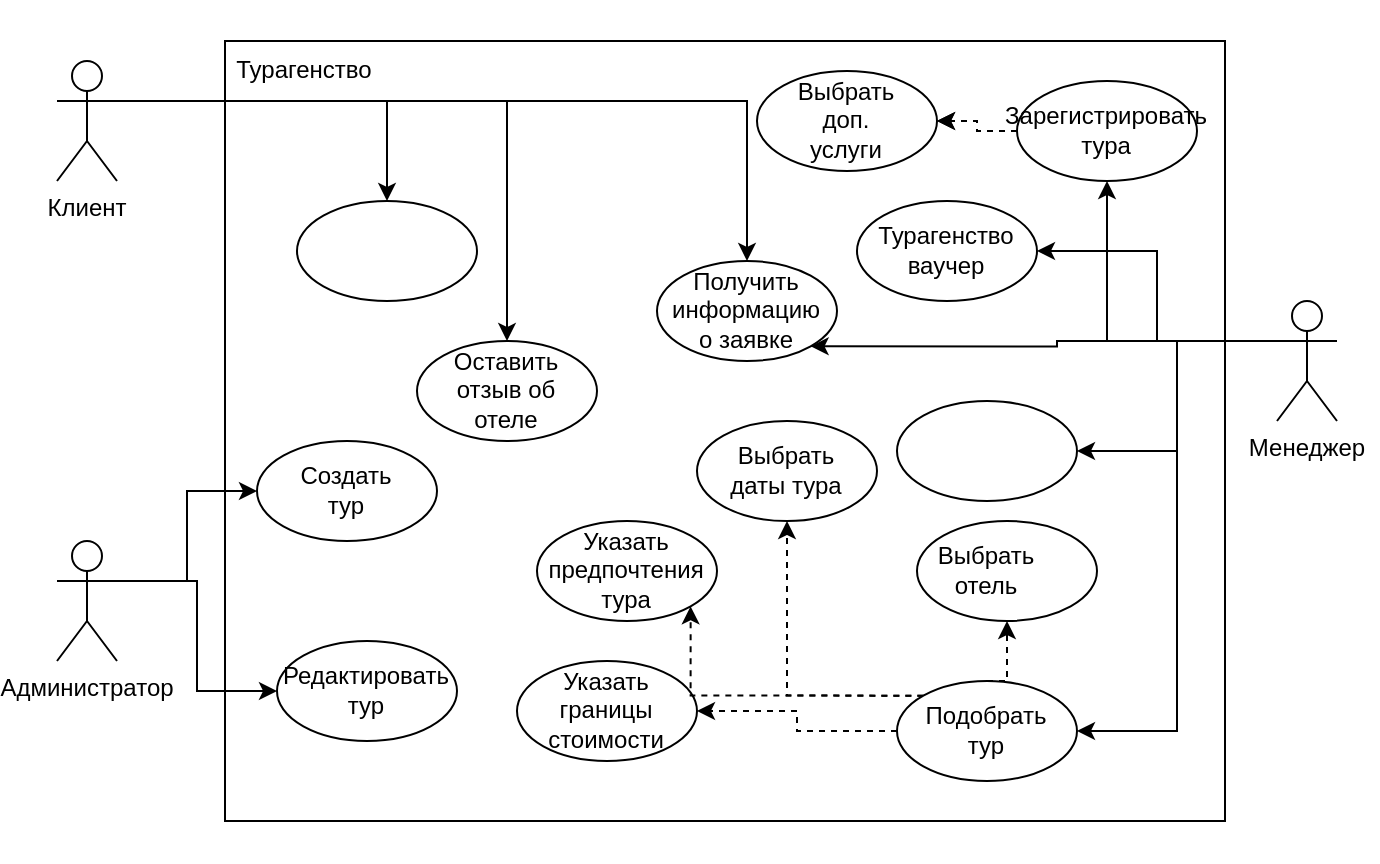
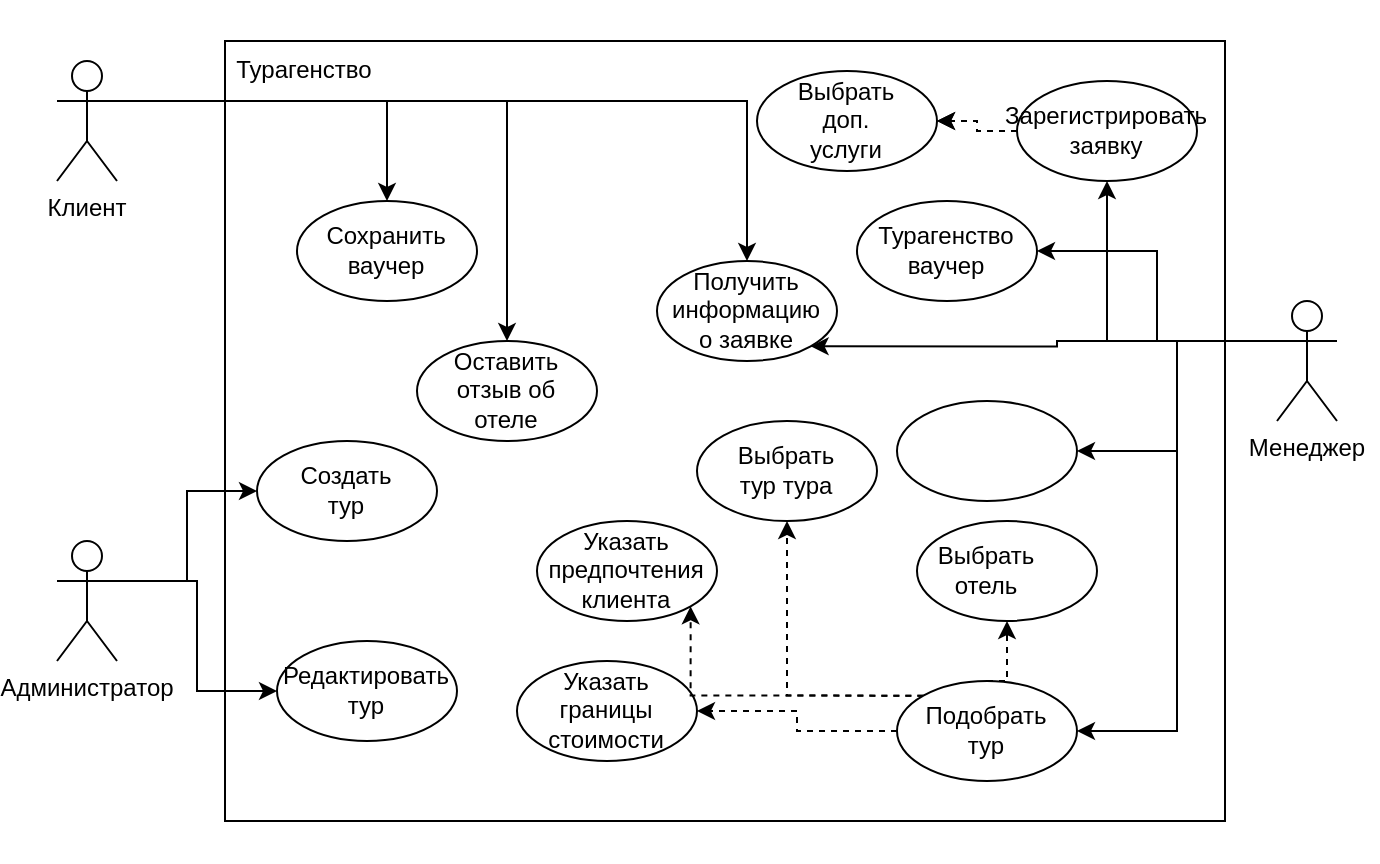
node "Зарегистрировать тура": label "Зарегистрировать тура" -> "Зарегистрировать заявку"
node "Сохранить ваучер": added
node "Выбрать даты тура": label "Выбрать даты тура" -> "Выбрать тур тура"
node "Указать предпочтения тура": label "Указать предпочтения тура" -> "Указать предпочтения клиента"
